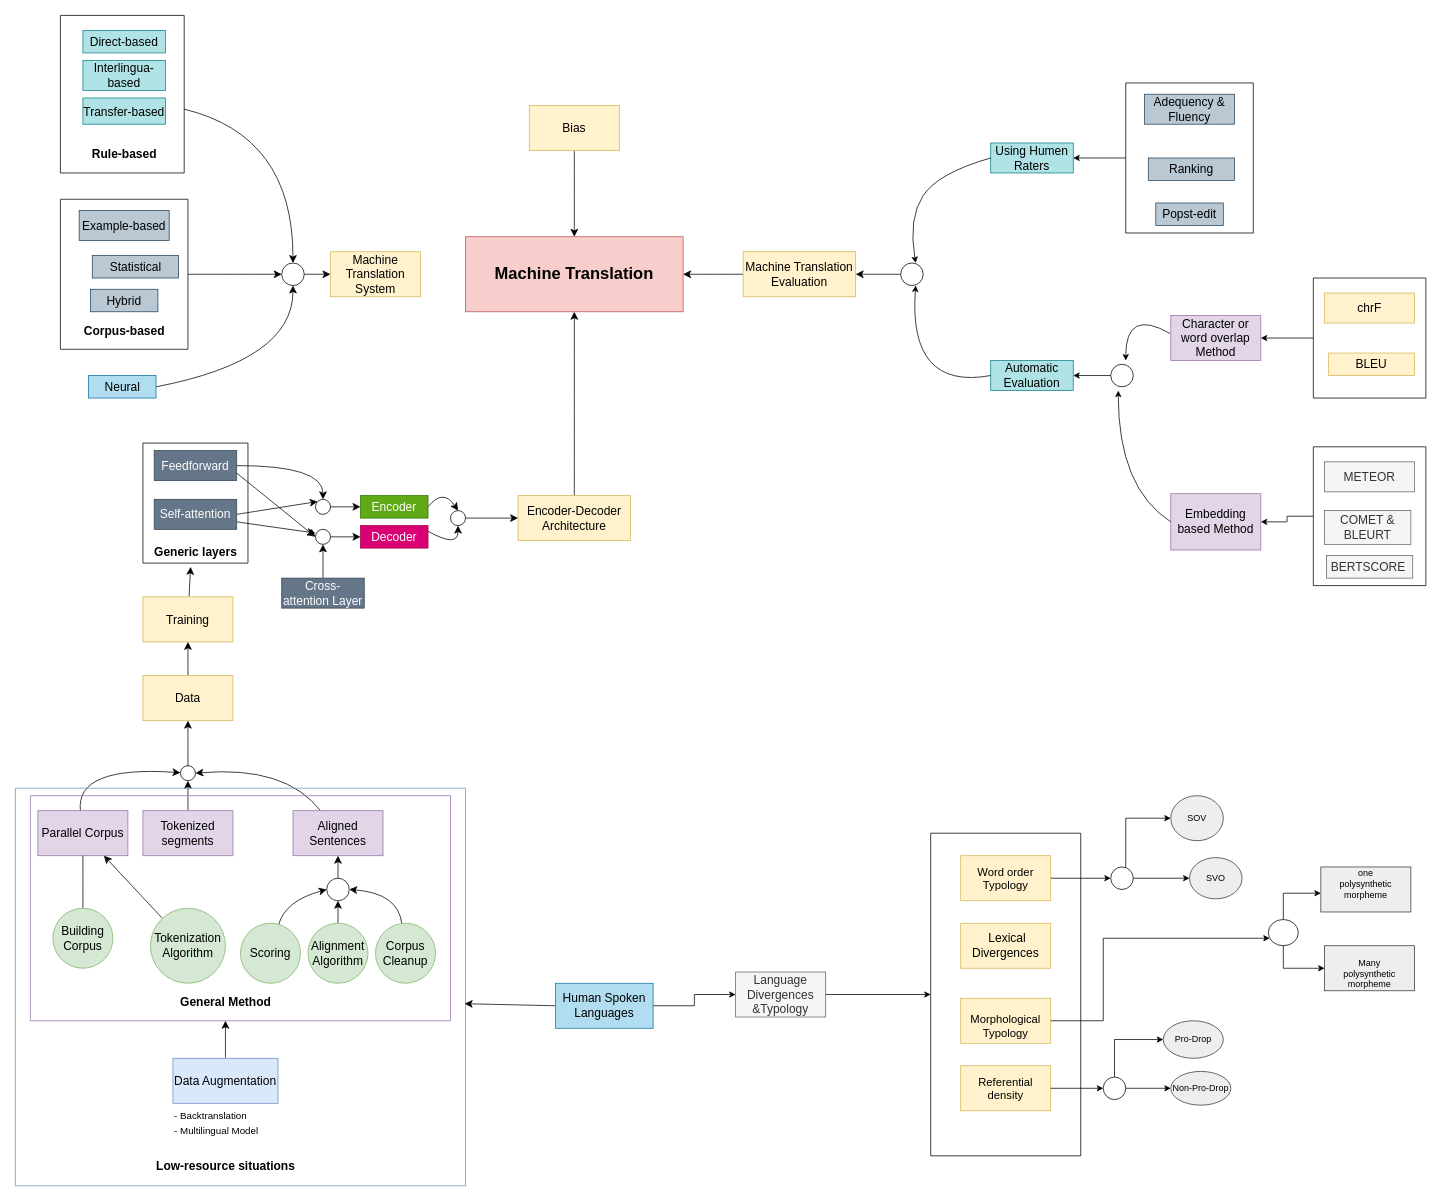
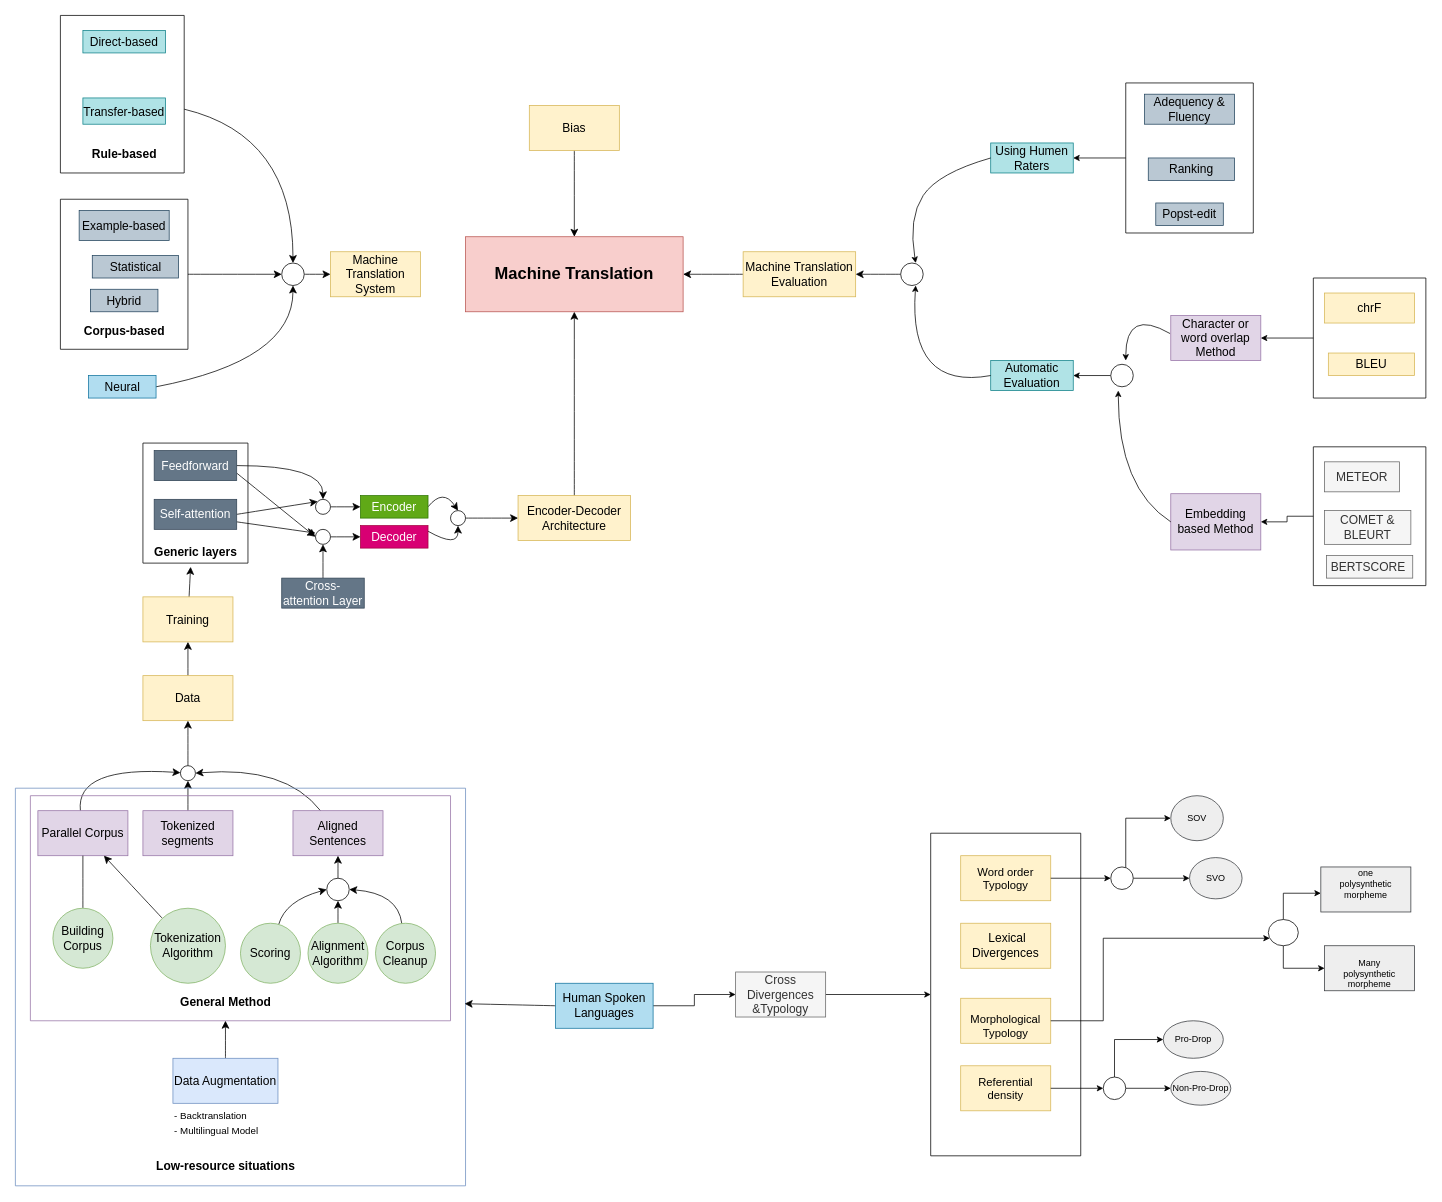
node "Interlingua-based": removed
node "METEOR": size 90x30 -> 75x30
node "Language Divergences &Typology": label "Language Divergences &Typology" -> "Cross Divergences &Typology"
